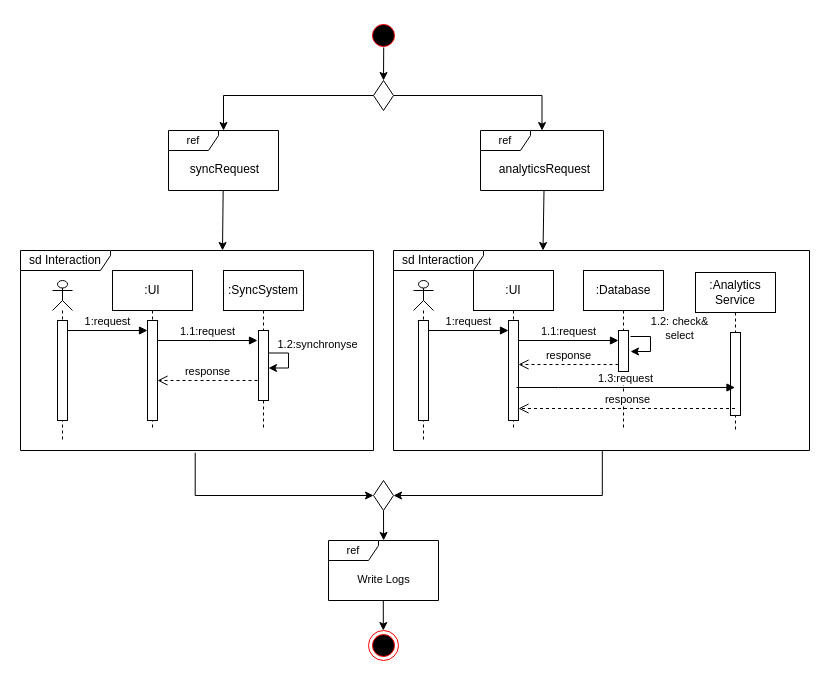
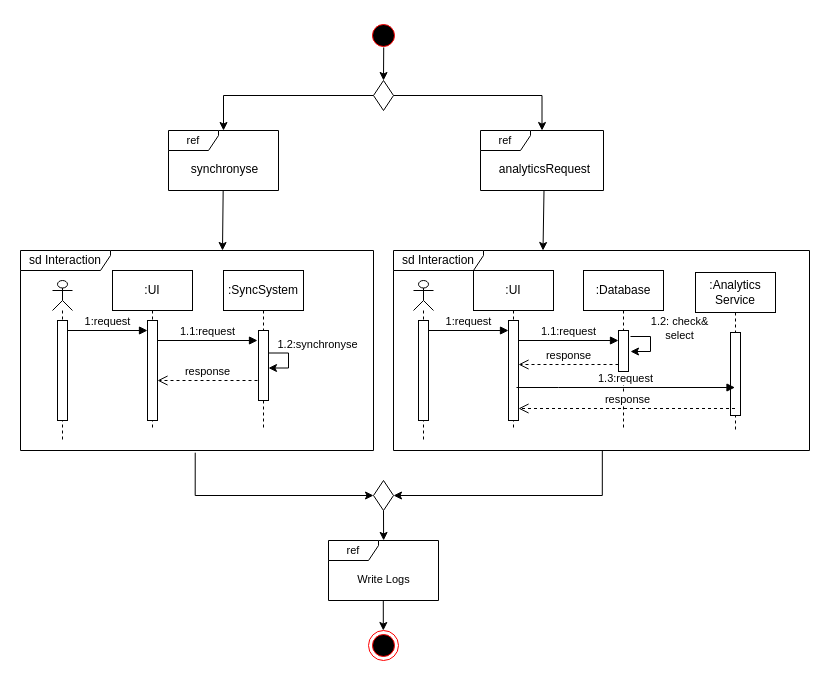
node "syncRequest": label "syncRequest" -> "synchronyse"
